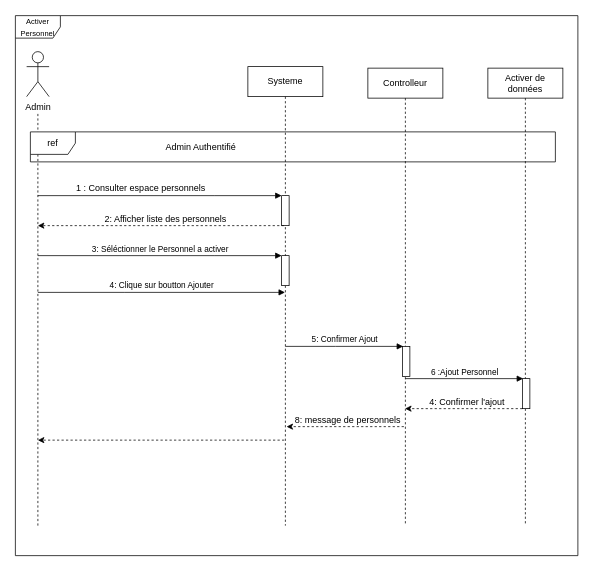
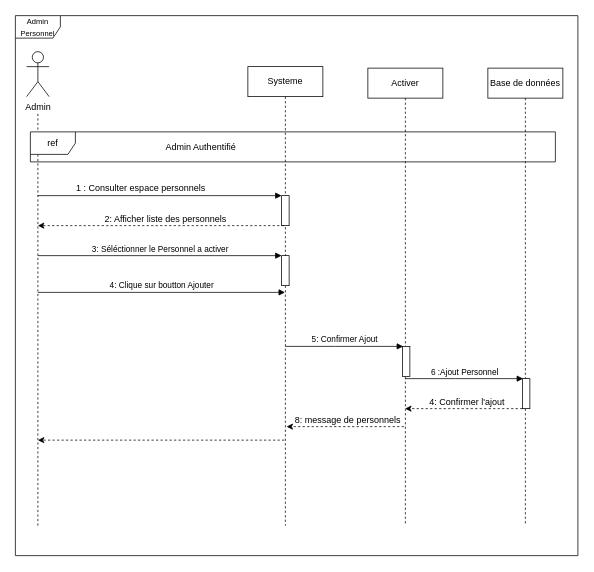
node "Activer Personnel": label "Activer Personnel" -> "Admin Personnel"
node "Controlleur": label "Controlleur" -> "Activer"
node "Activer de données": label "Activer de données" -> "Base de données"
